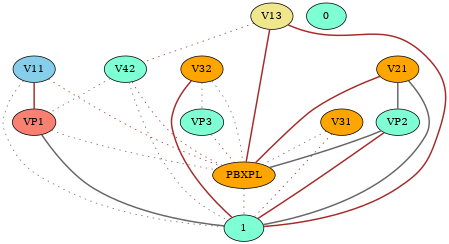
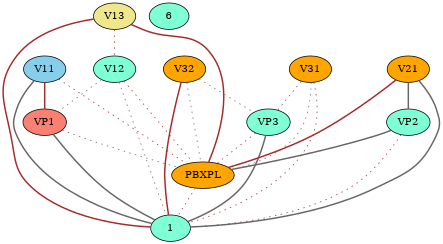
node "0": label "0" -> "6"
node "V42": label "V42" -> "V12"
edge "V31" -- "VP3": added
edge "VP2" -- "1": style bold -> dotted
edge "VP3" -- "1": added
edge "V11" -- "1": style dotted -> bold
